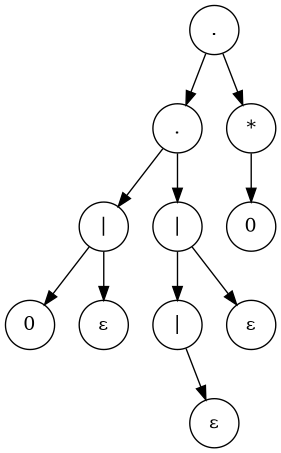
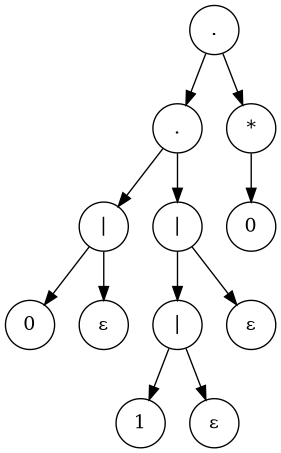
node "1": added
